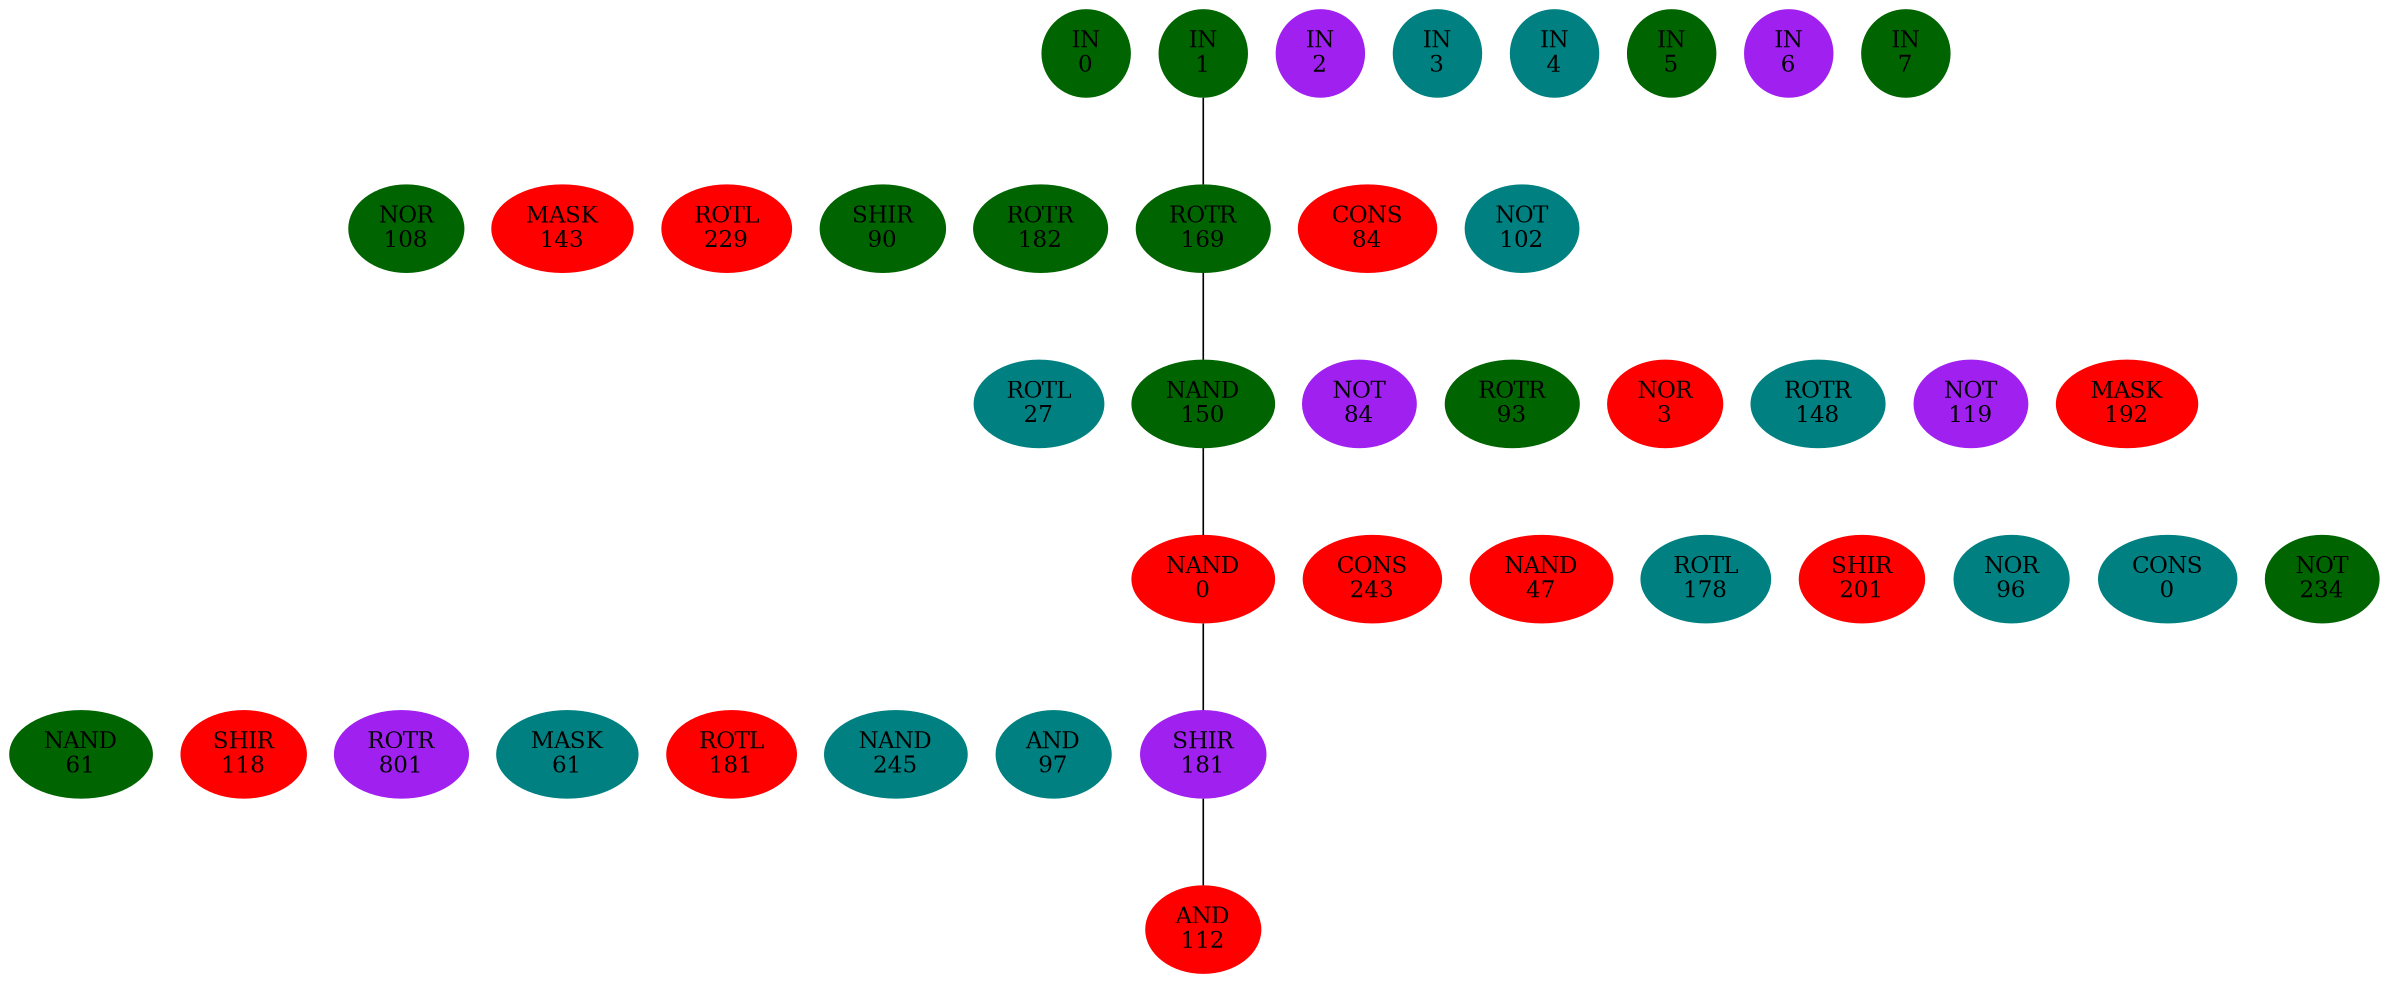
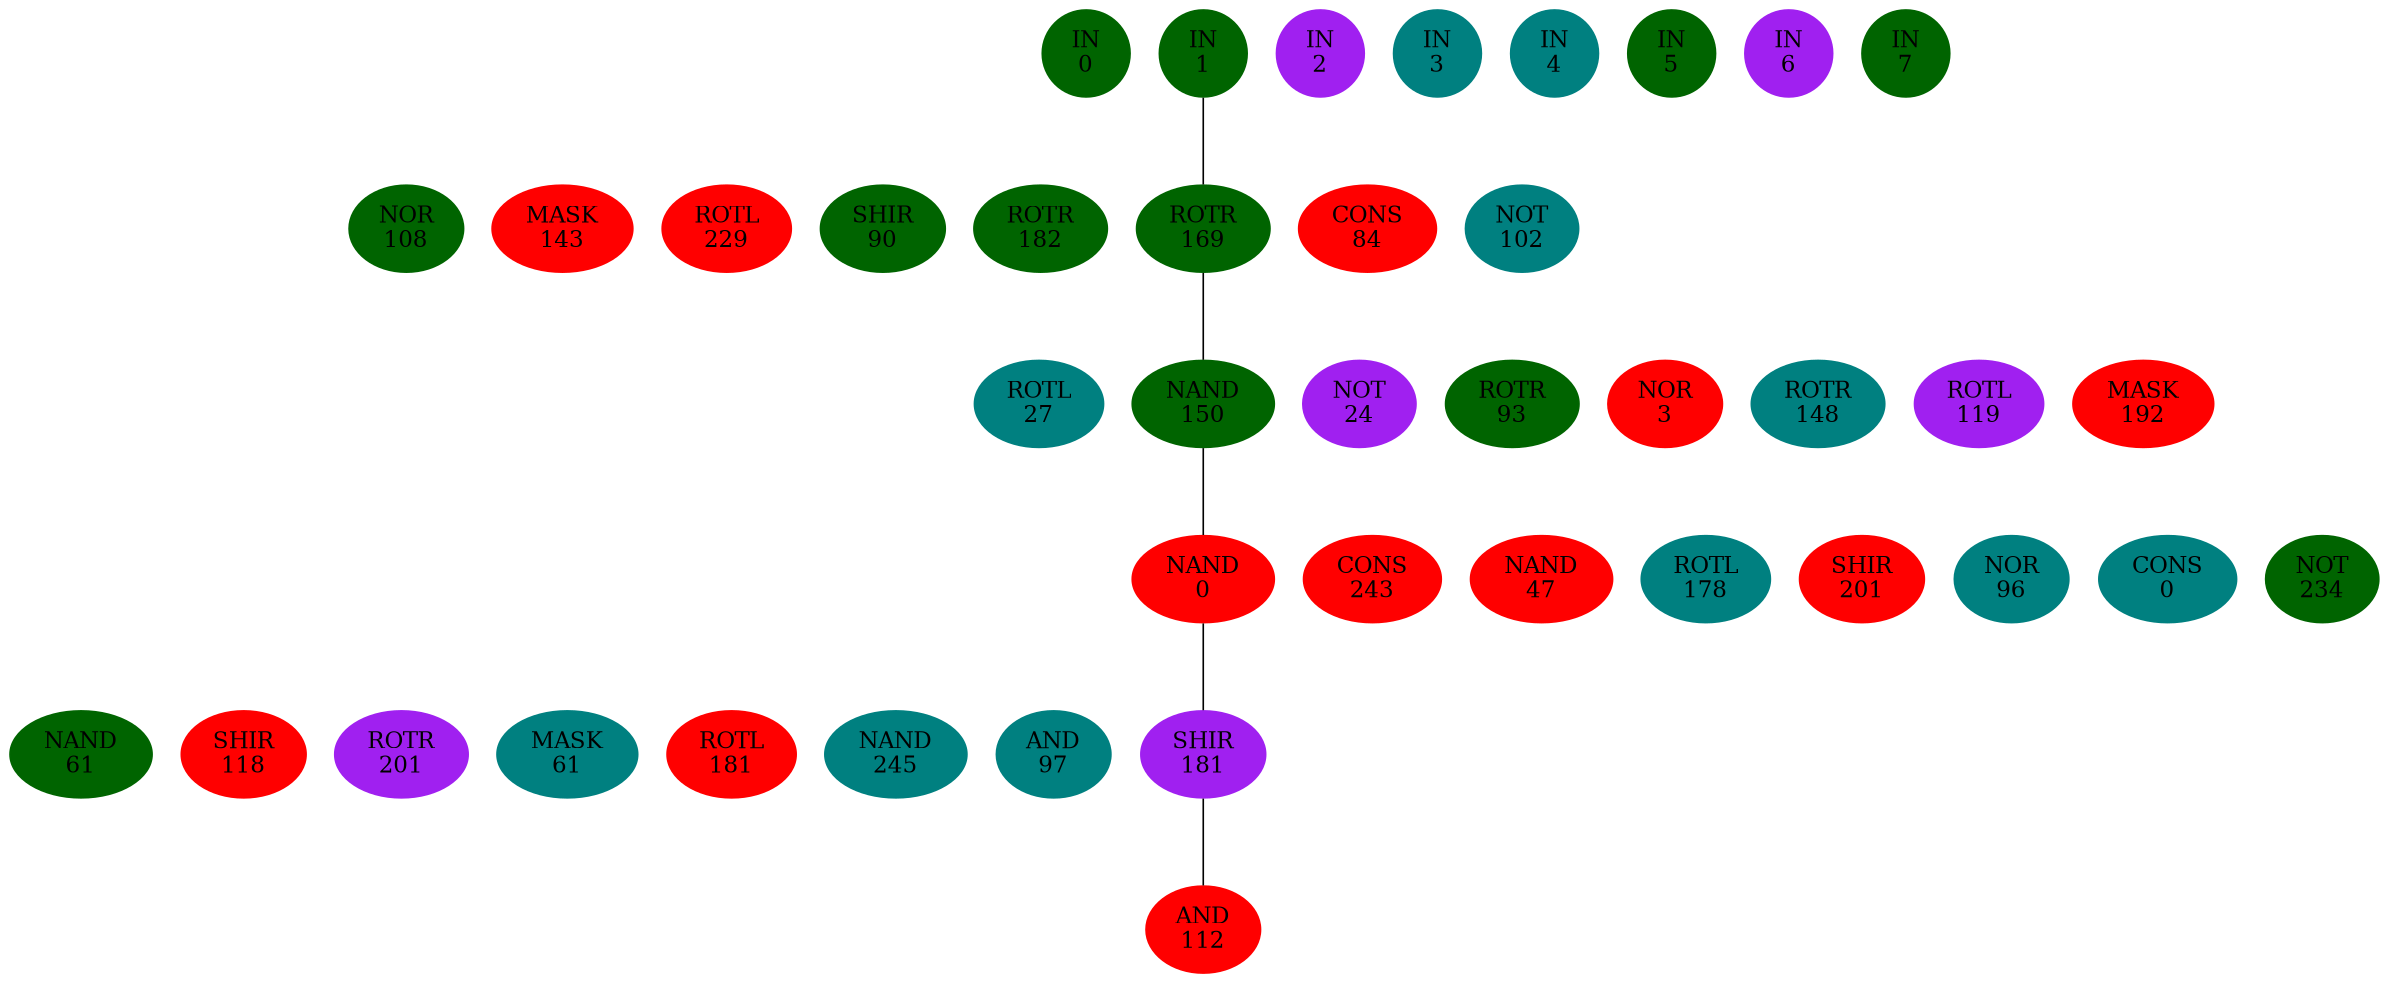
node "NOT 84": label "NOT 84" -> "NOT 24"
node "NOT 119": label "NOT 119" -> "ROTL 119"
node "ROTR 801": label "ROTR 801" -> "ROTR 201"
